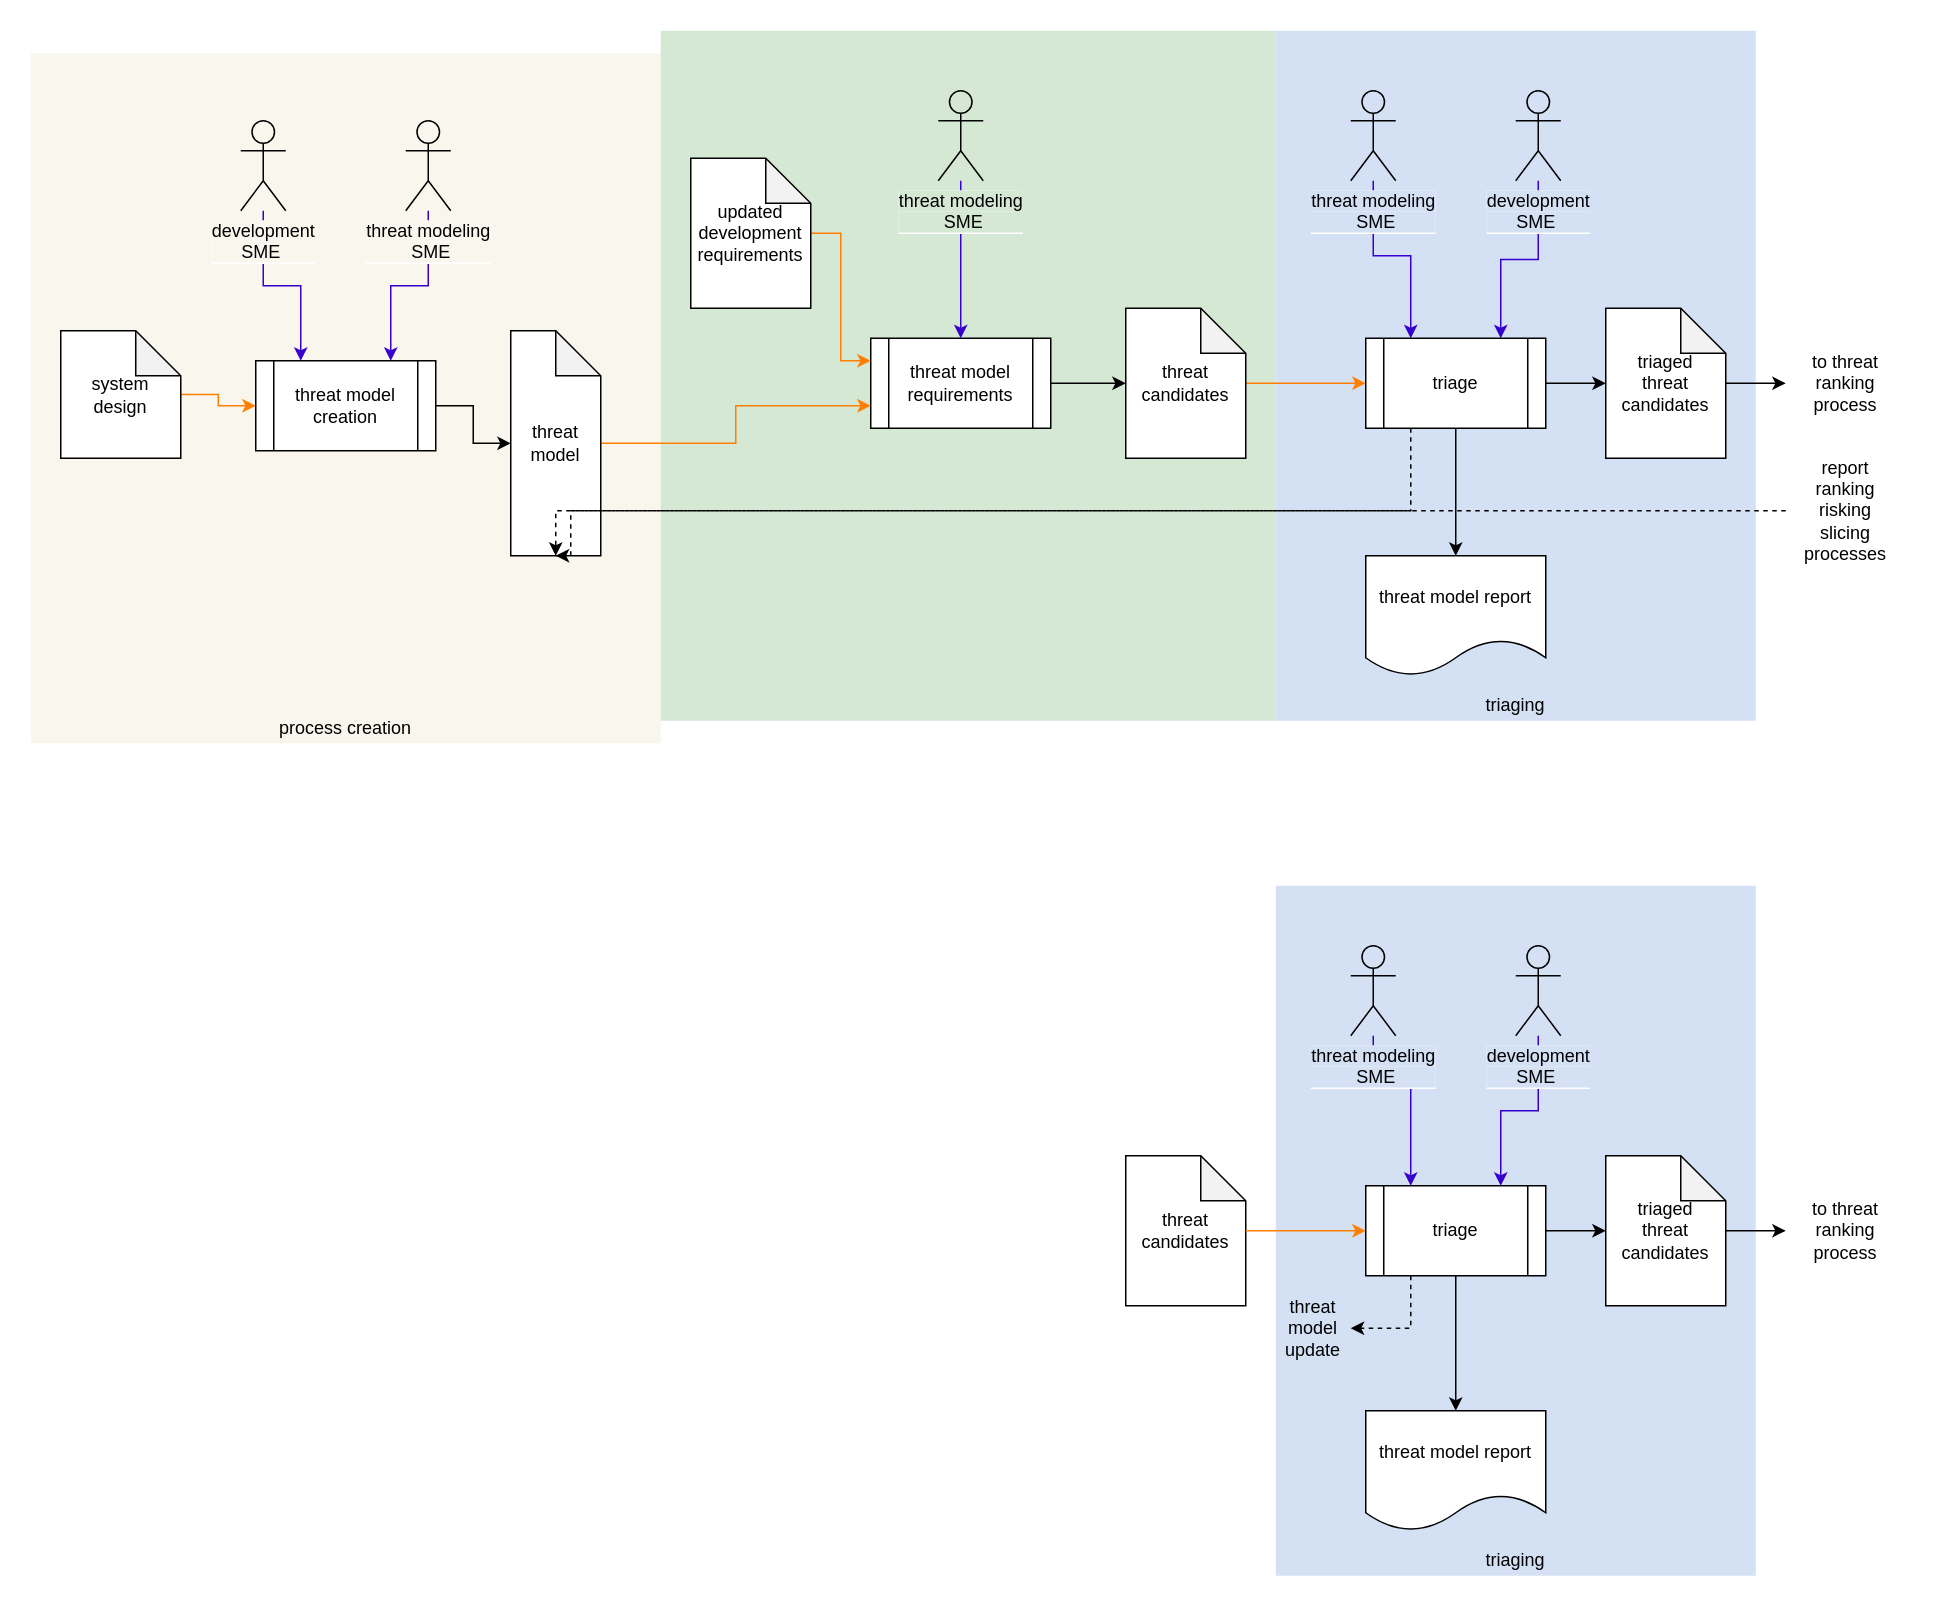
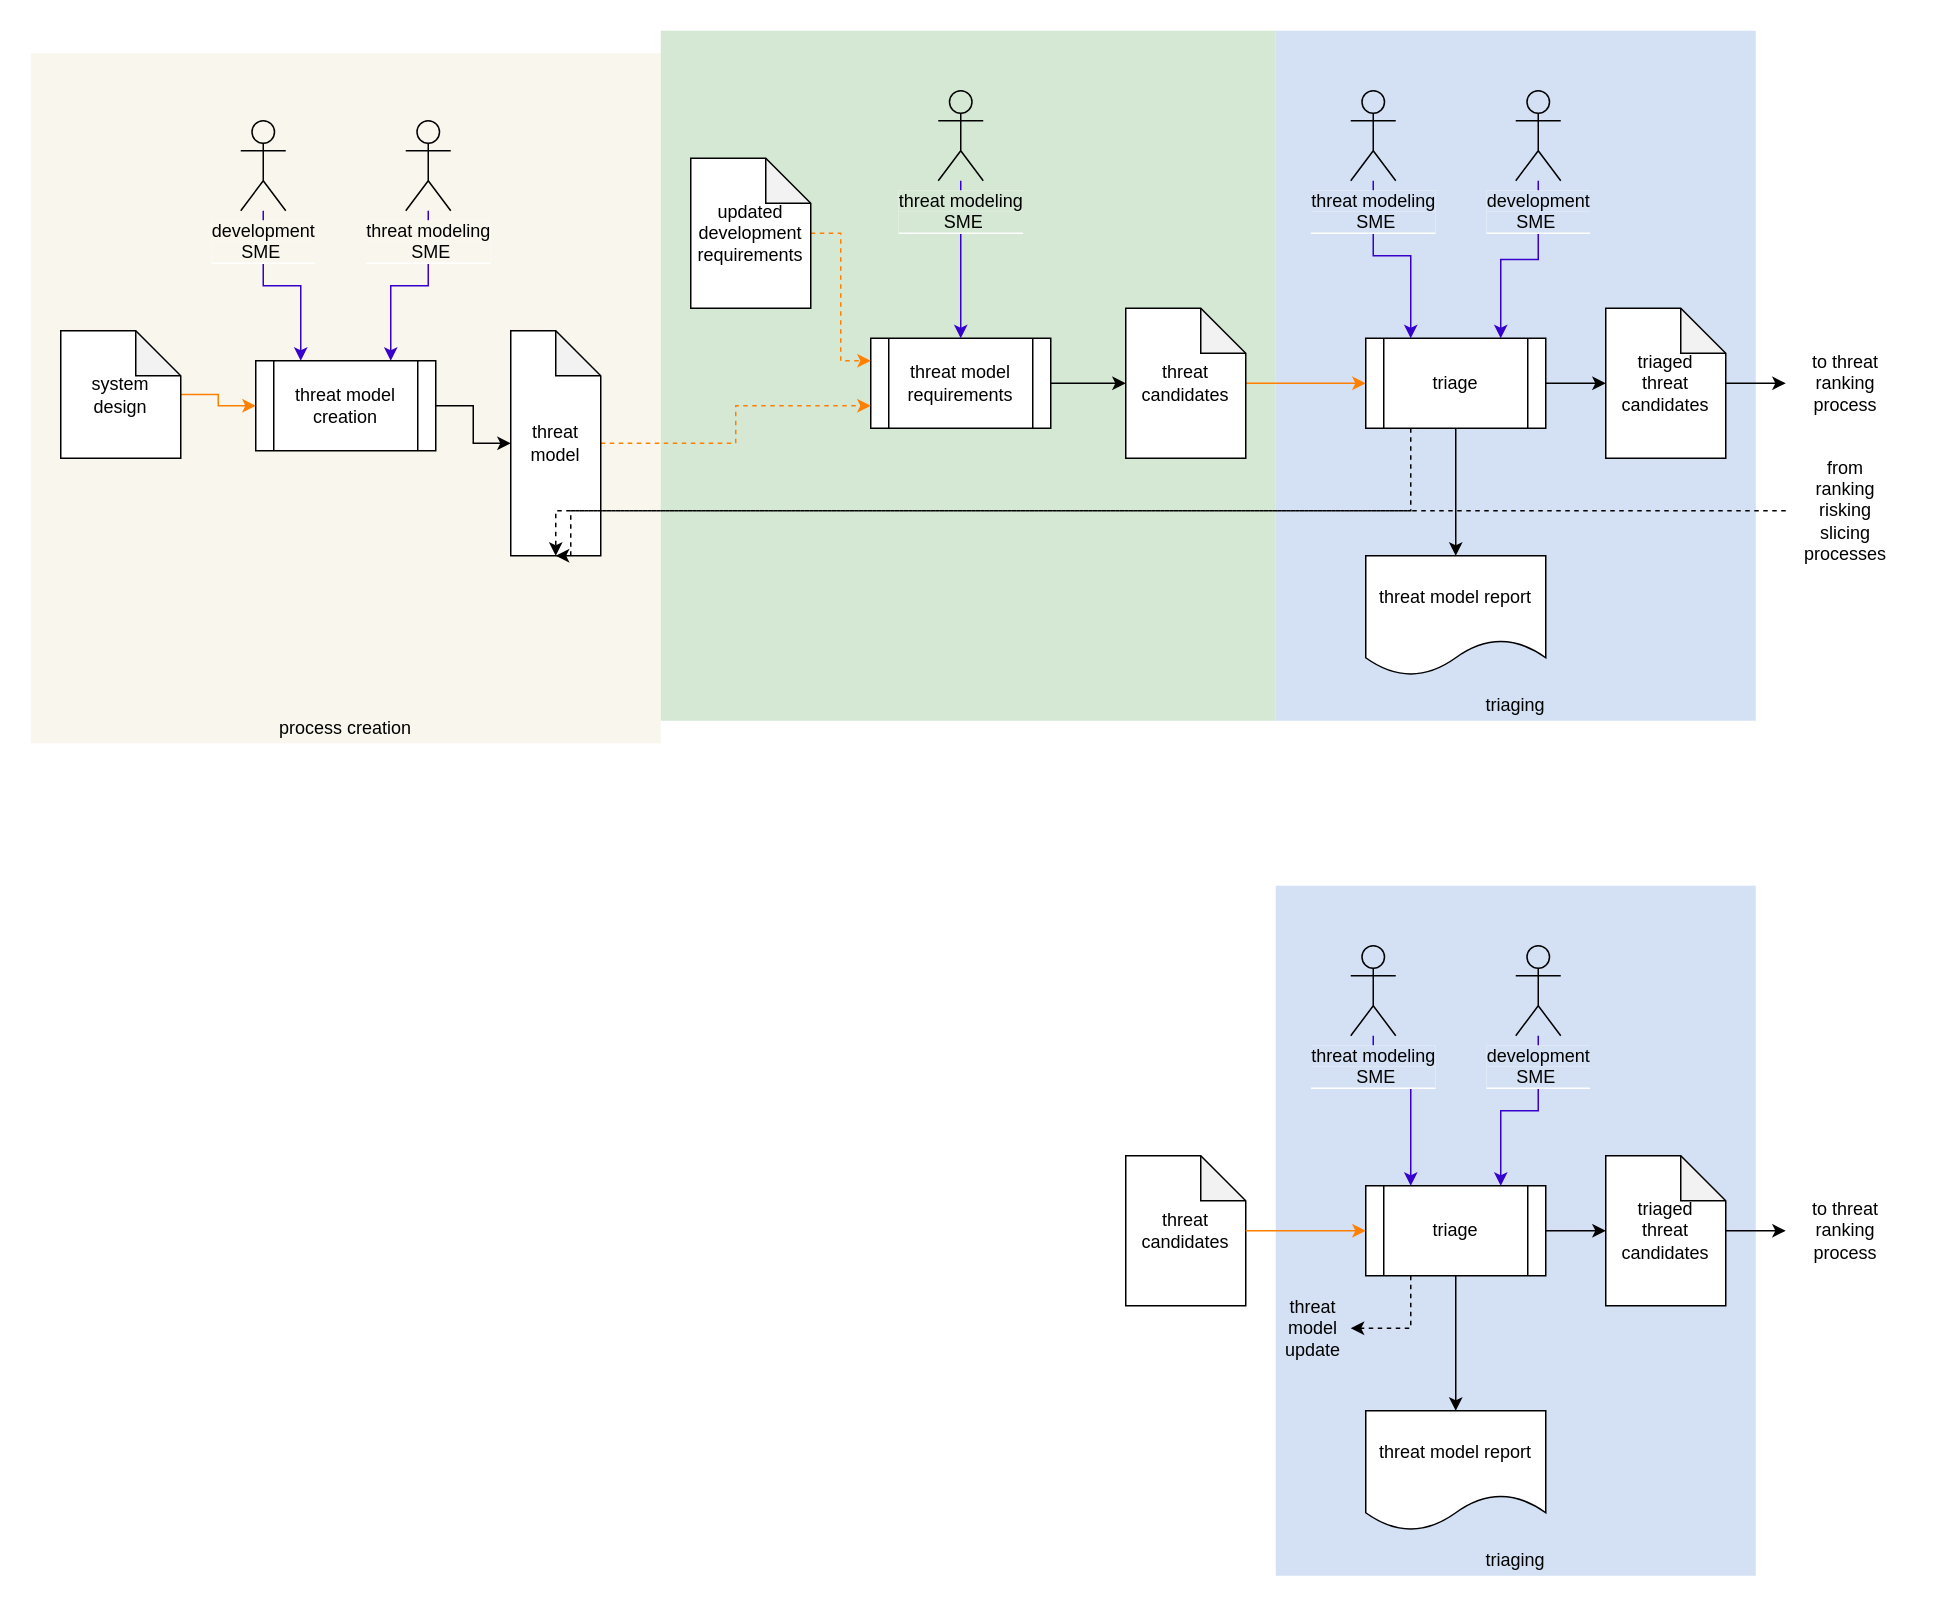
edge "updated development requirements" -> "threat model requirements": style solid -> dashed
edge "threat model" -> "threat model requirements": style solid -> dashed
node "report ranking risking slicing processes": label "report ranking risking slicing processes" -> "from ranking risking slicing processes"
